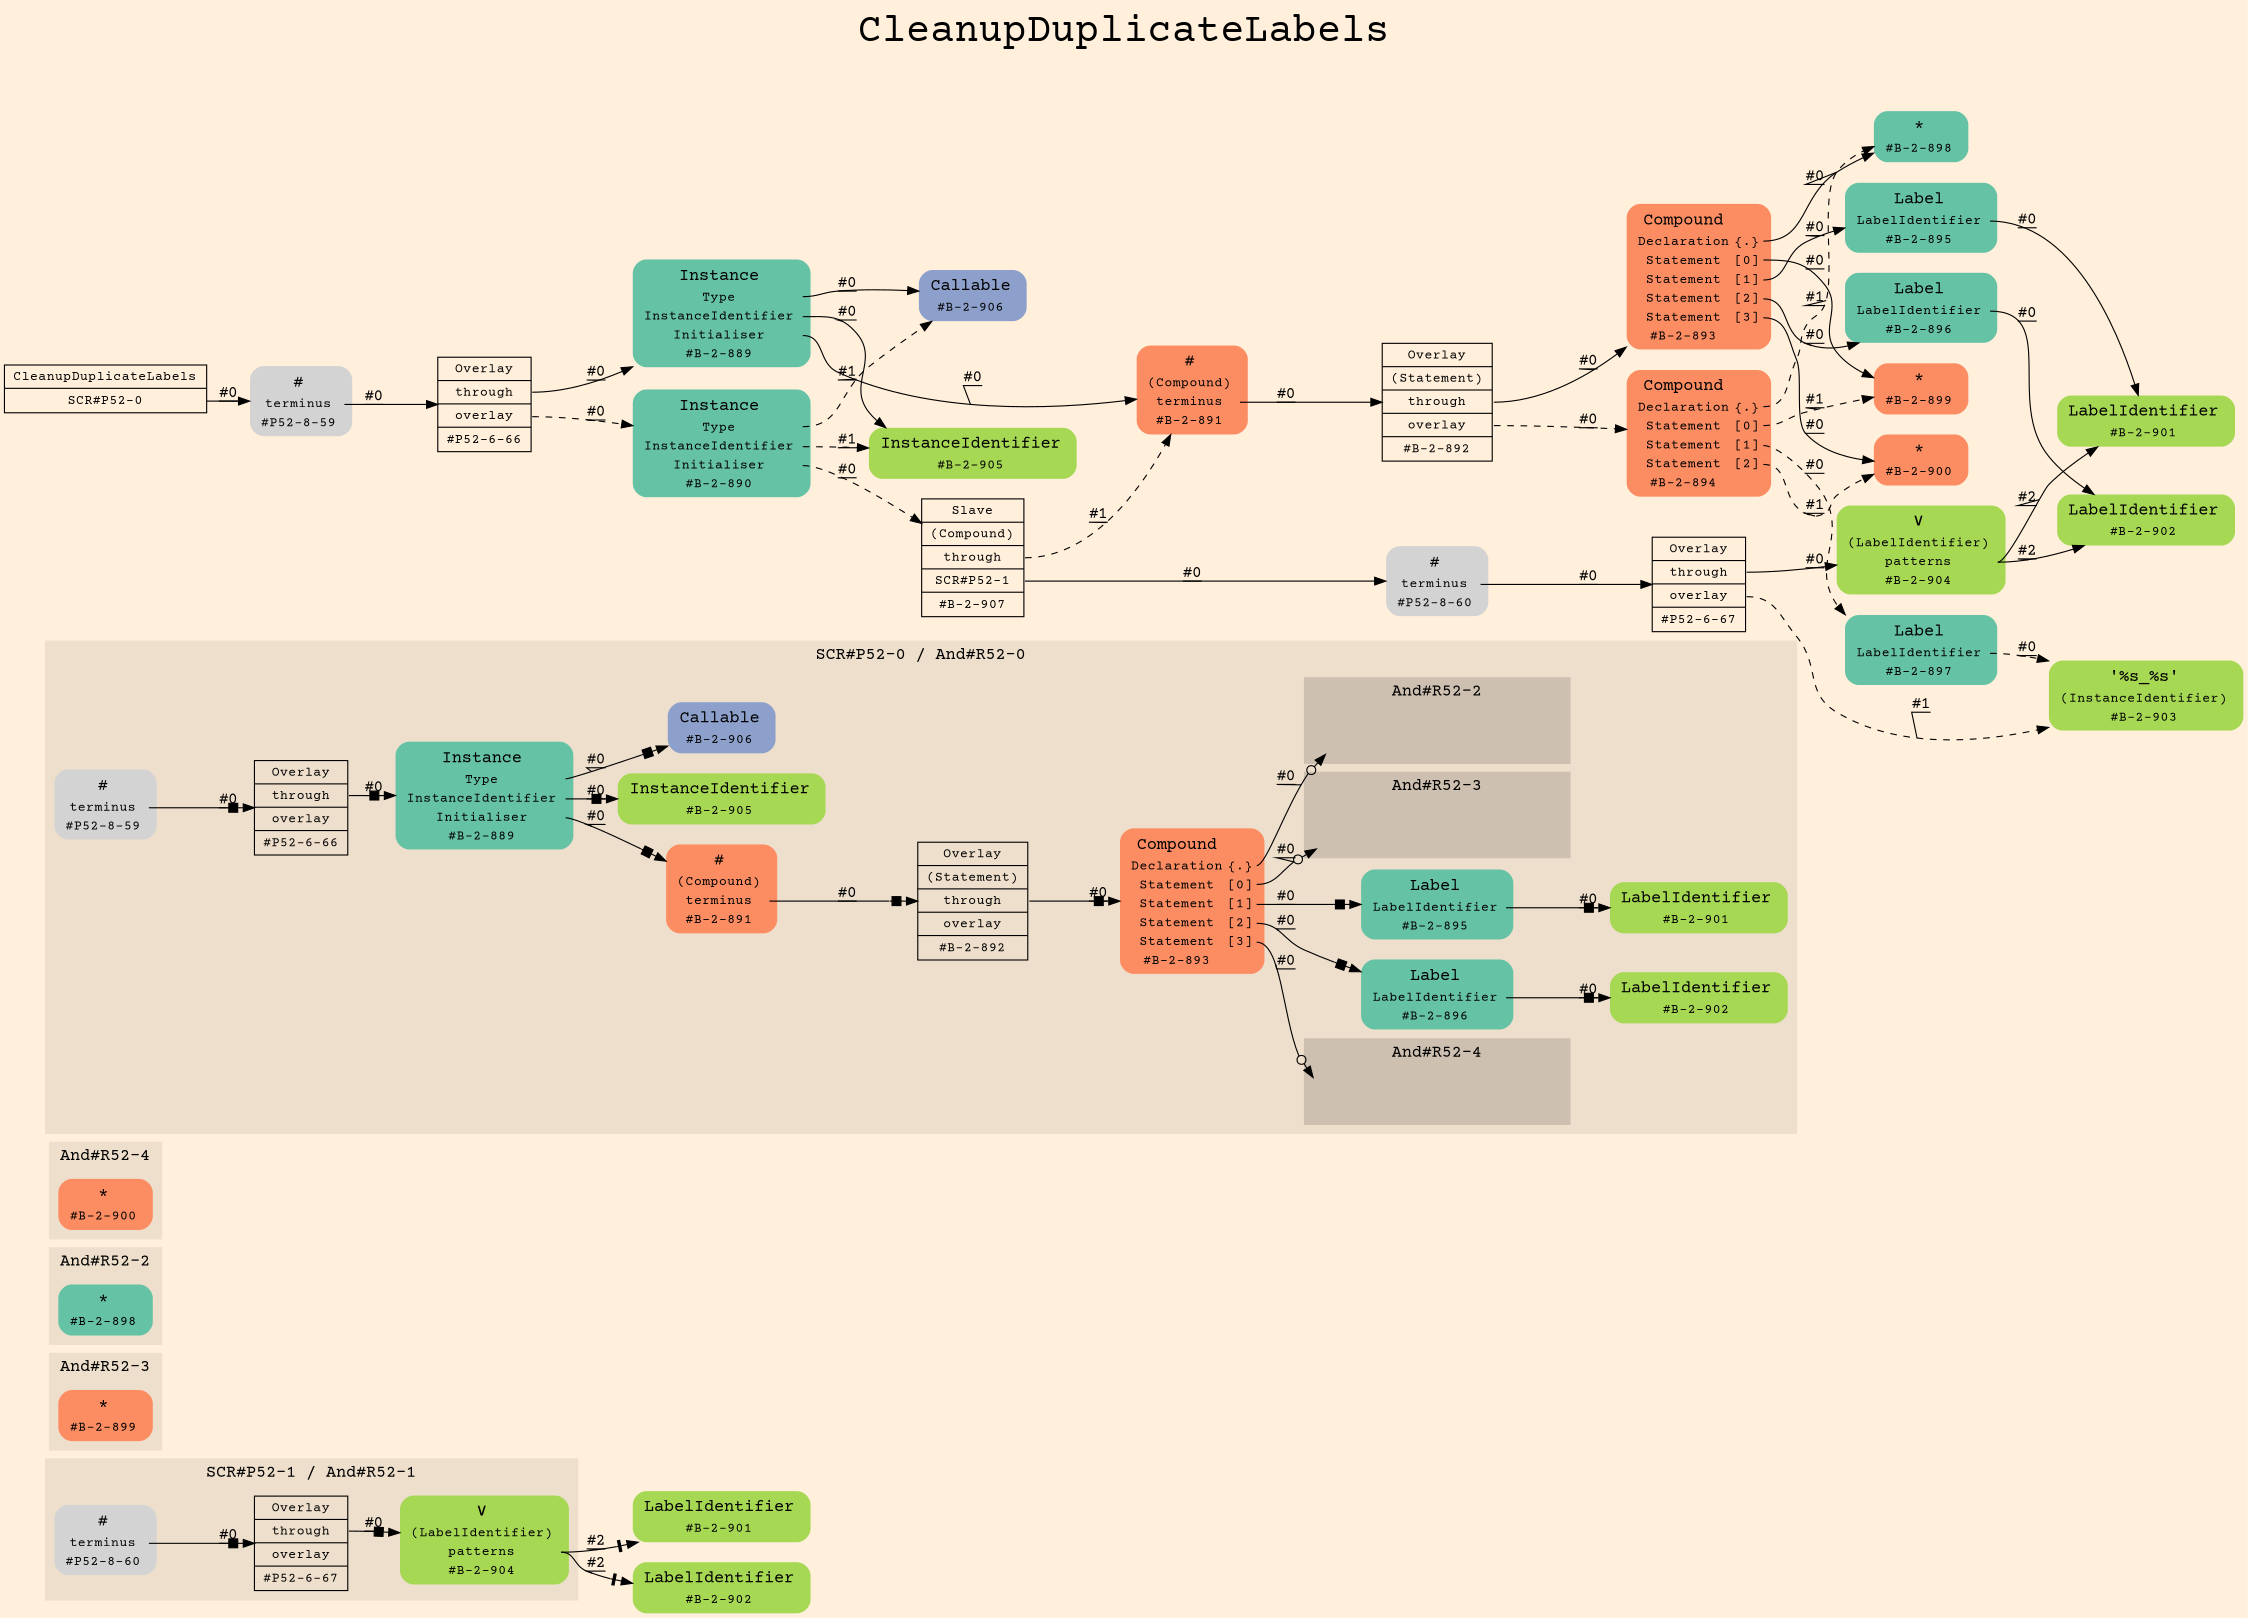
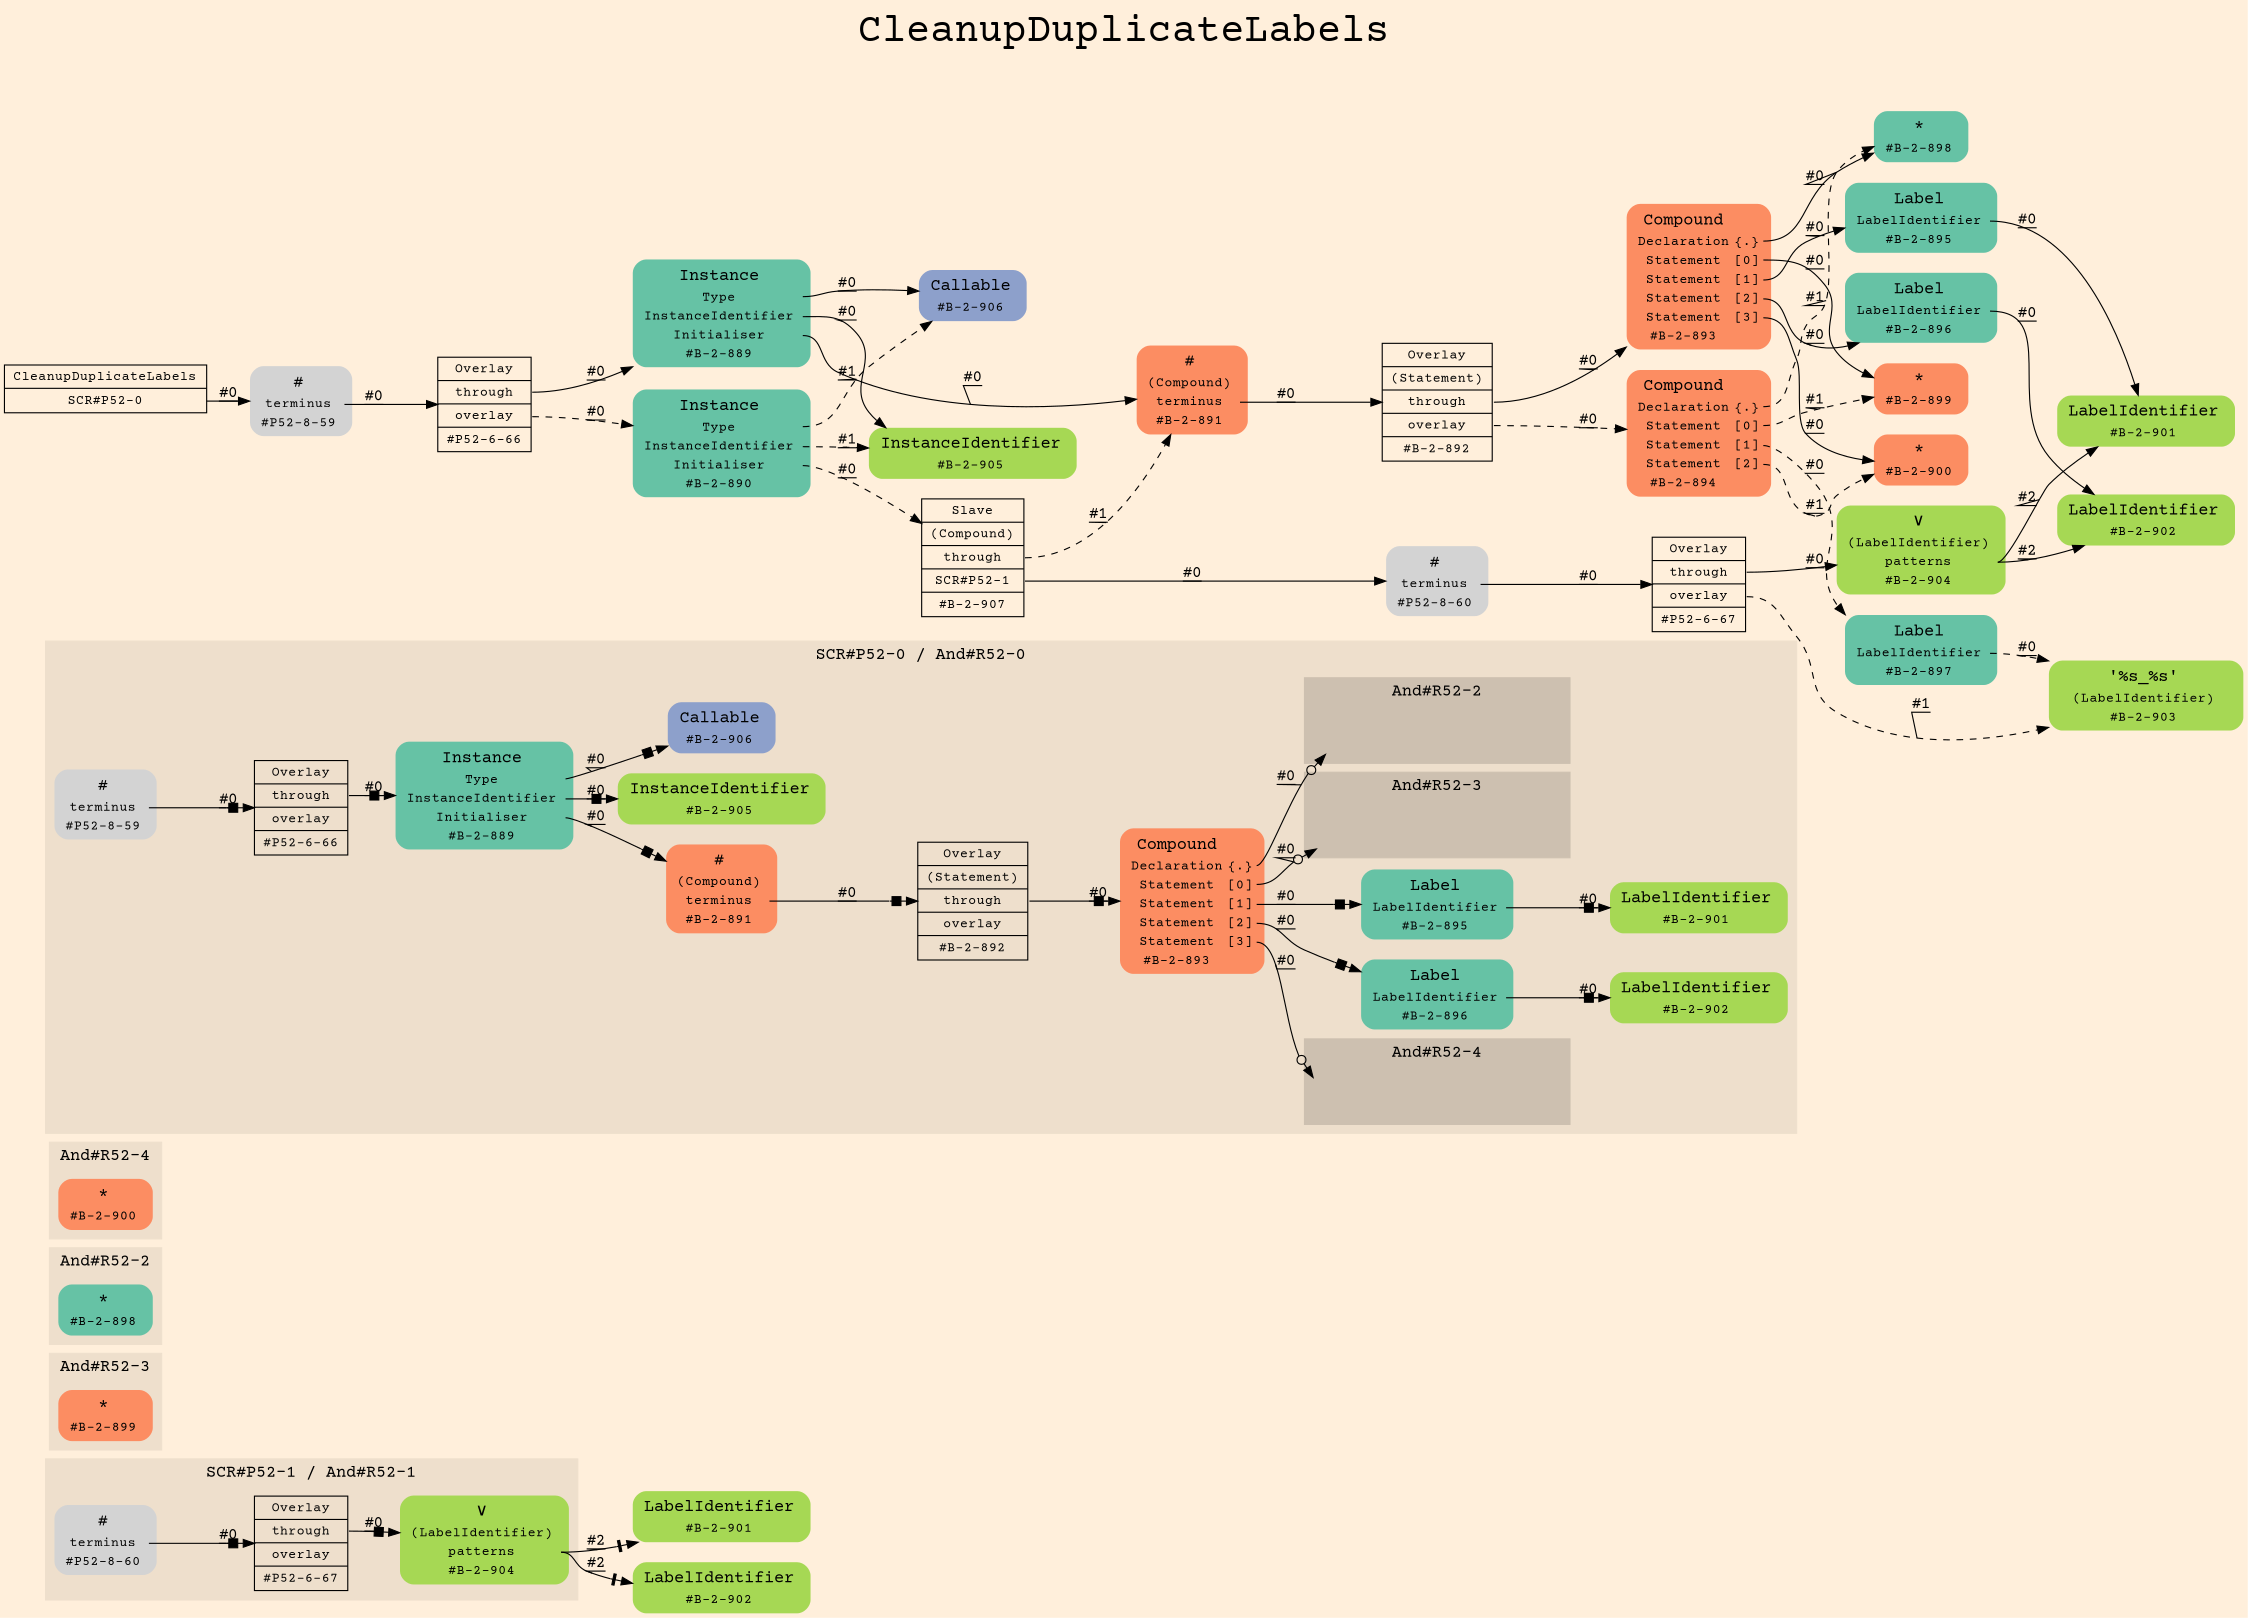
node "'%s_%s'": text "(InstanceIdentifier)" -> "(LabelIdentifier)"
